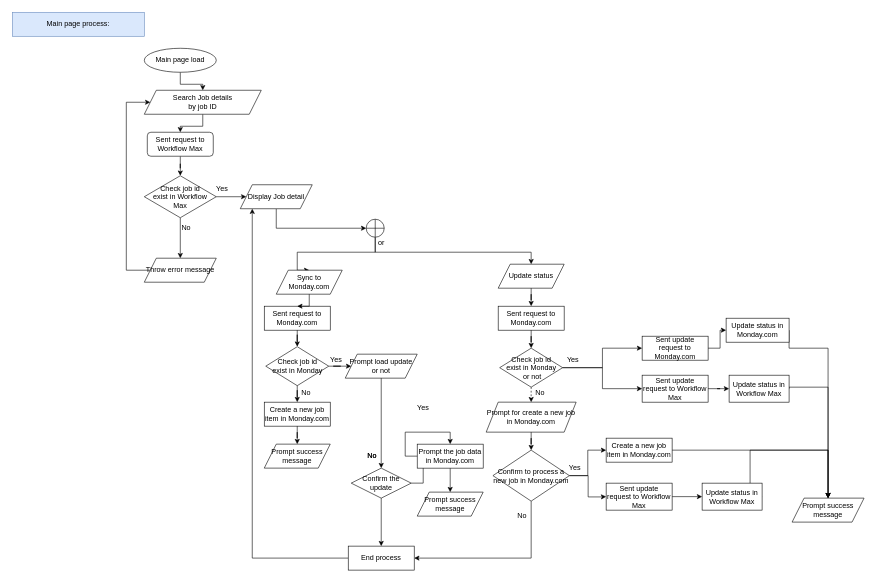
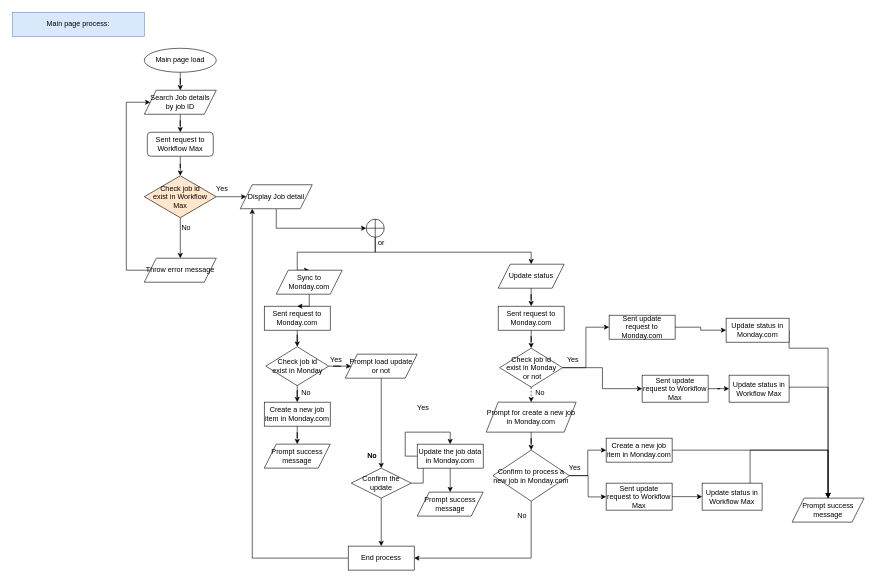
node "Search Job details by job ID": size 117x24 -> 72x24
node "Check job id exist in Workflow Max": fillcolor #ffffff -> #ffe6cc
node "Sent update request to Monday.com": moved (675, 348) -> (642, 327)
node "Prompt the job data in Monday.com": label "Prompt the job data in Monday.com" -> "Update the job data in Monday.com"
